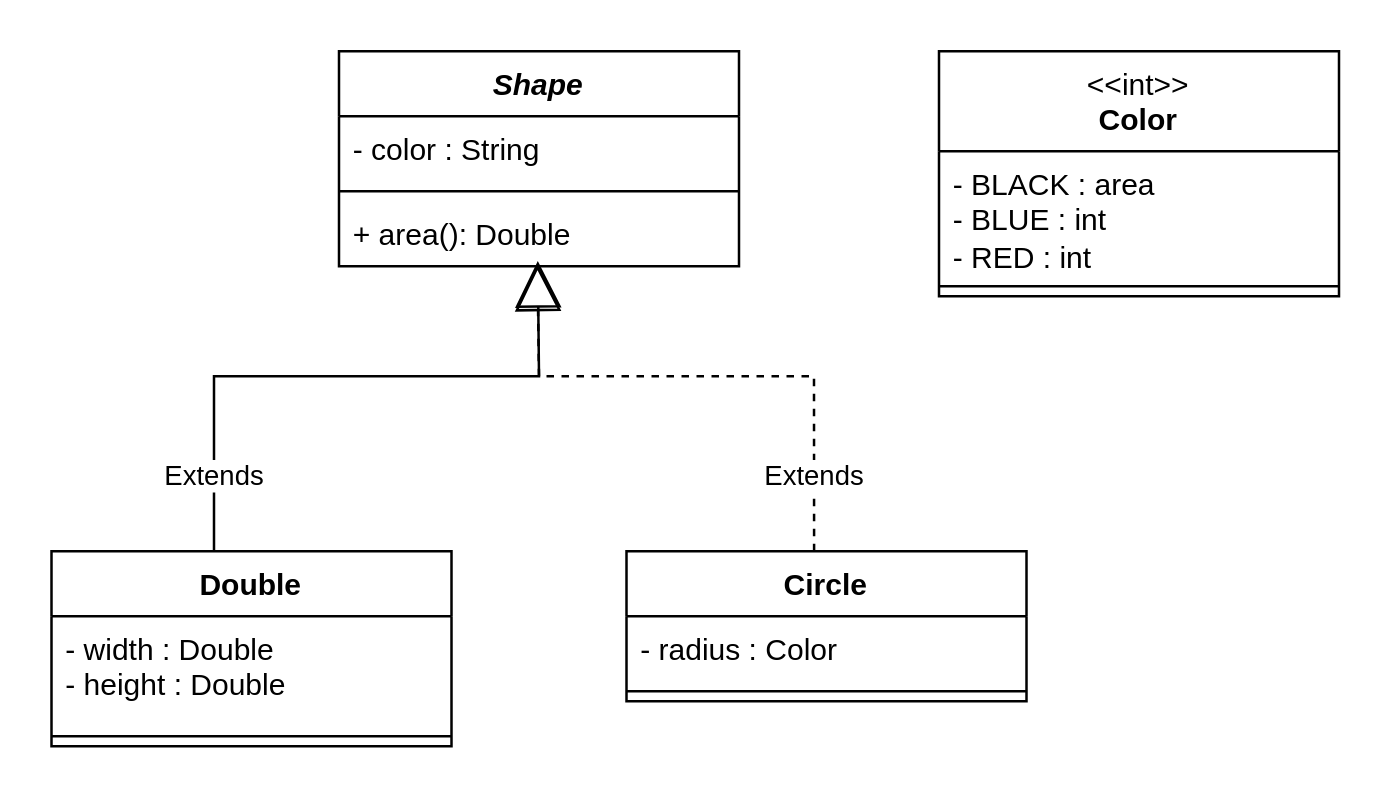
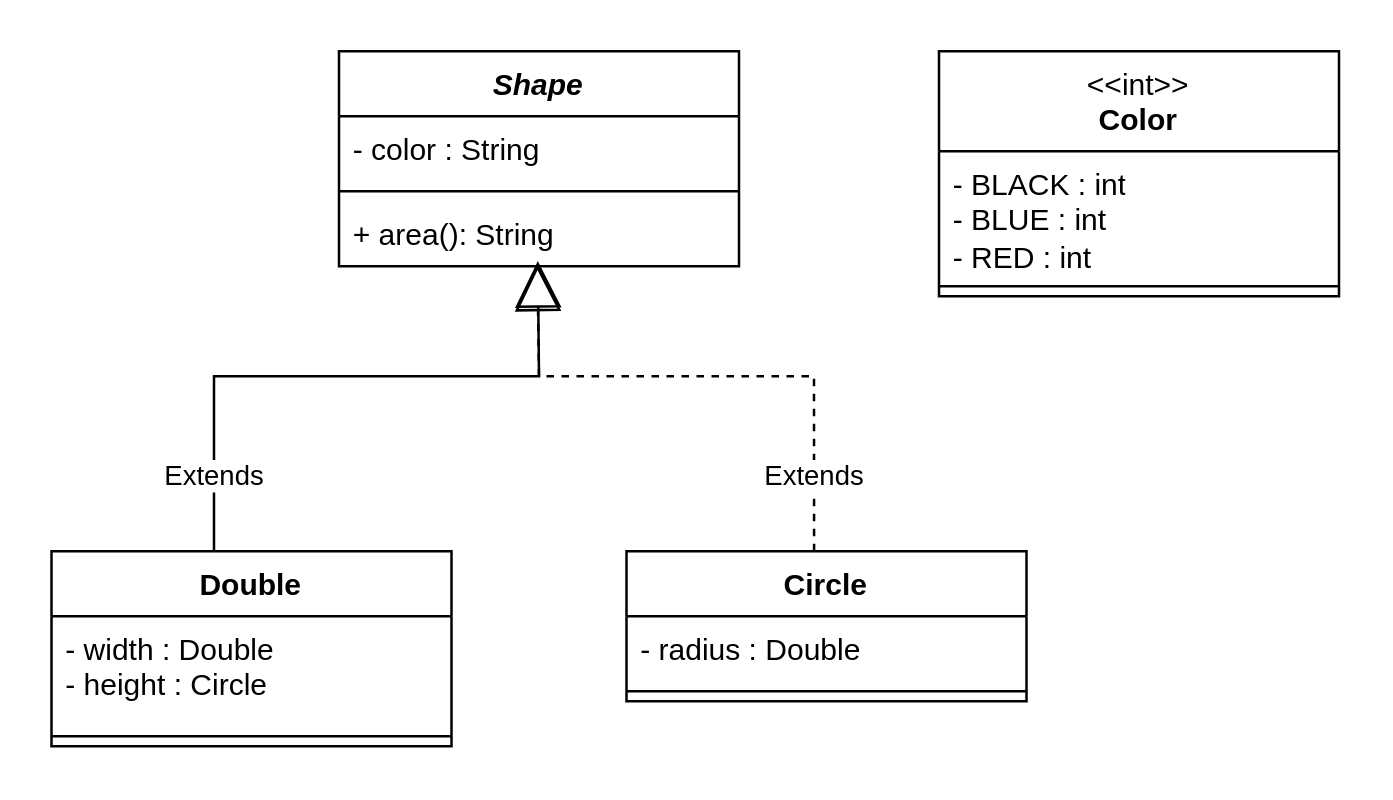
node "- BLACK : area - BLUE : int - RED : int": label "- BLACK : area - BLUE : int - RED : int" -> "- BLACK : int - BLUE : int - RED : int"
node "+ area(): Double": label "+ area(): Double" -> "+ area(): String"
node "- radius : Color": label "- radius : Color" -> "- radius : Double"
node "- width : Double - height : Double": label "- width : Double - height : Double" -> "- width : Double - height : Circle"
